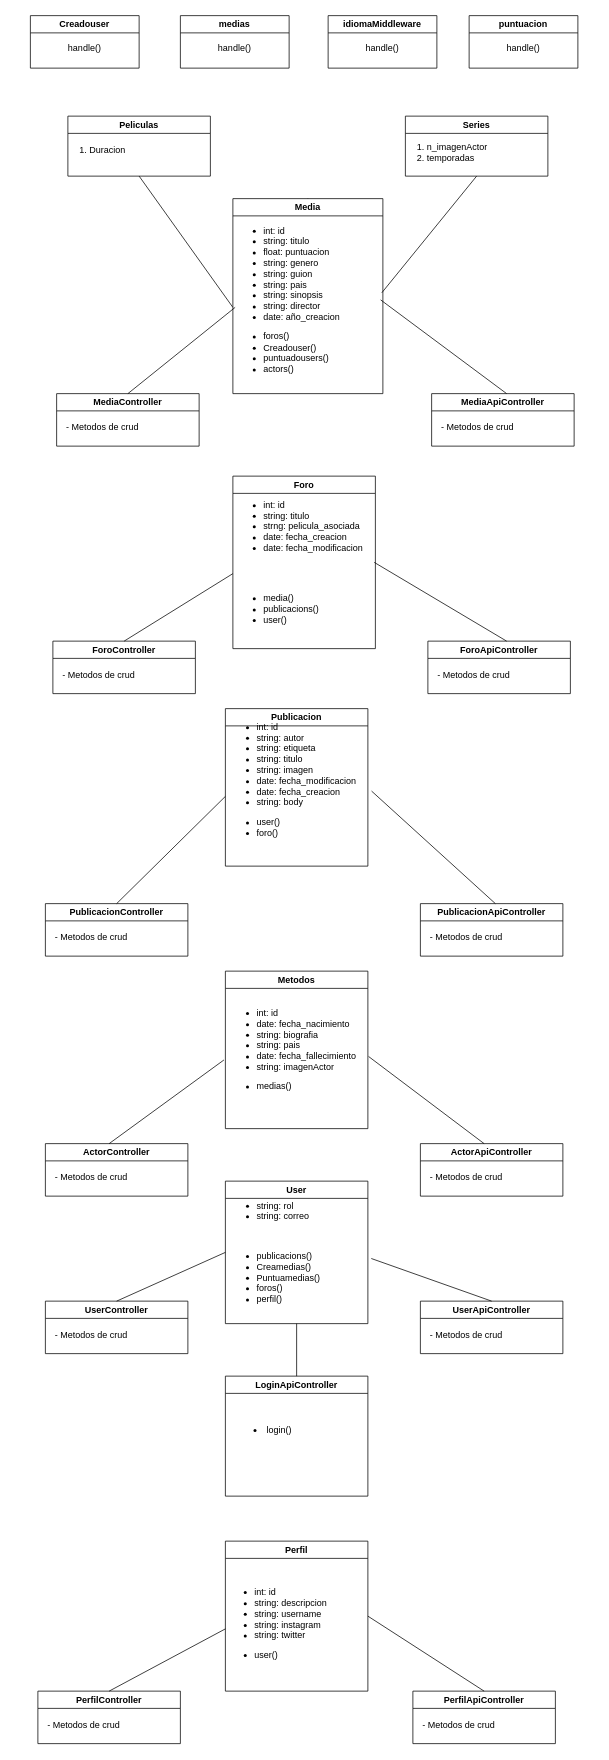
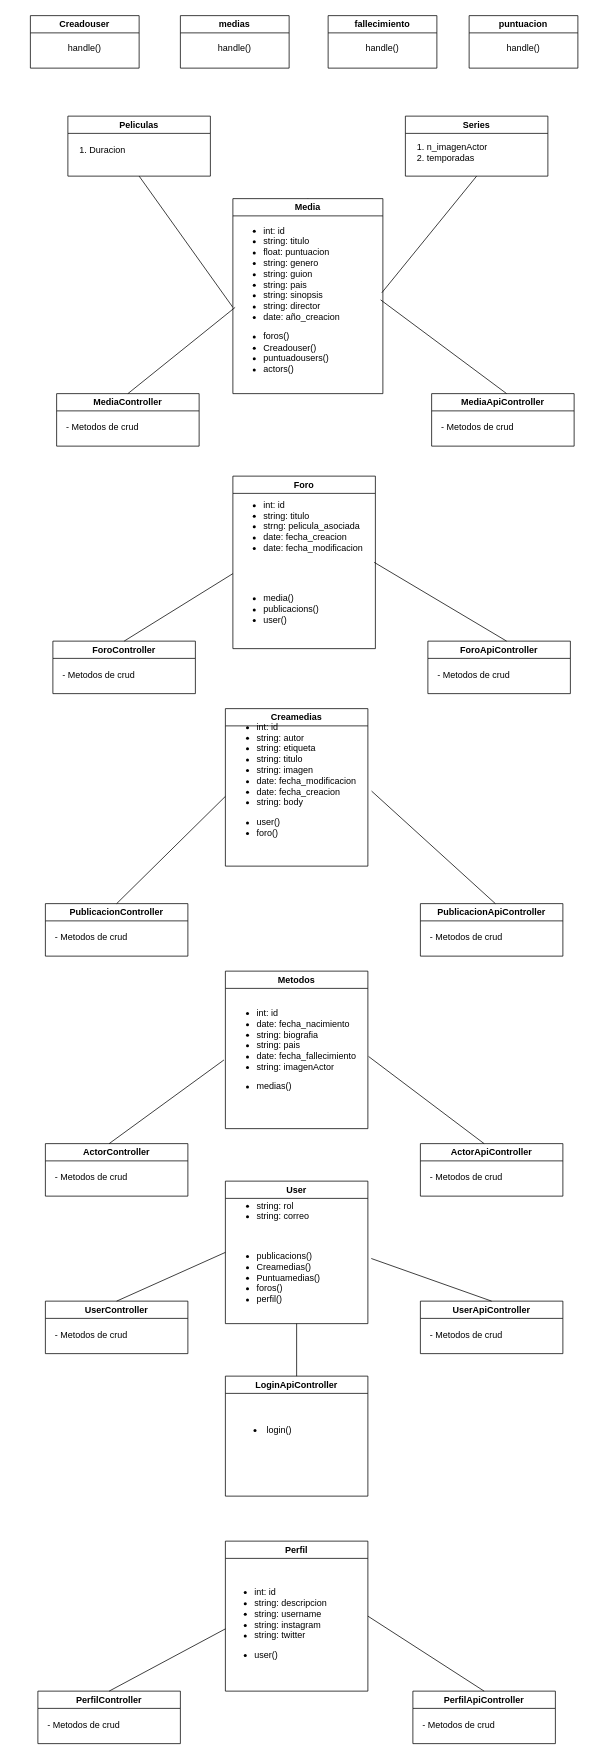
node "idiomaMiddleware": label "idiomaMiddleware" -> "fallecimiento"
node "Publicacion": label "Publicacion" -> "Creamedias"
